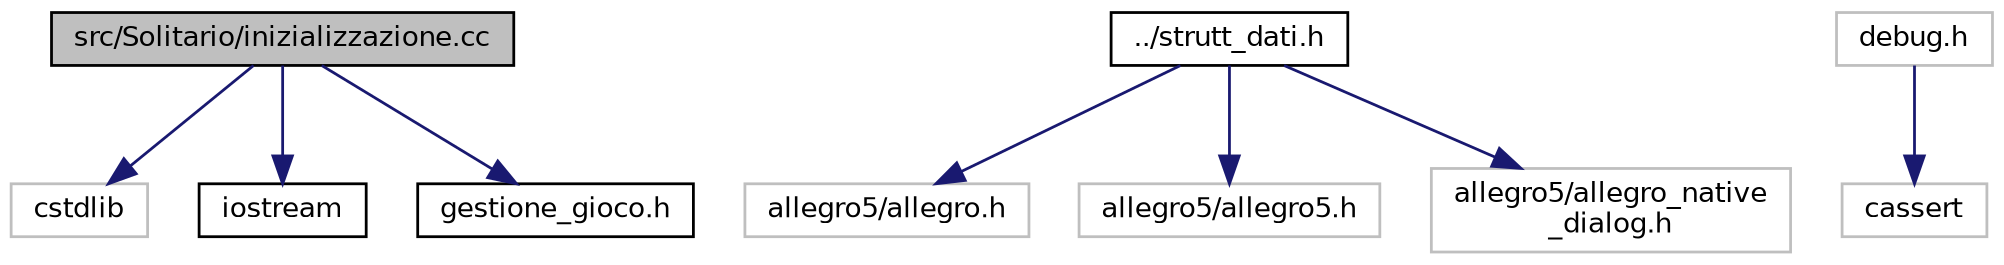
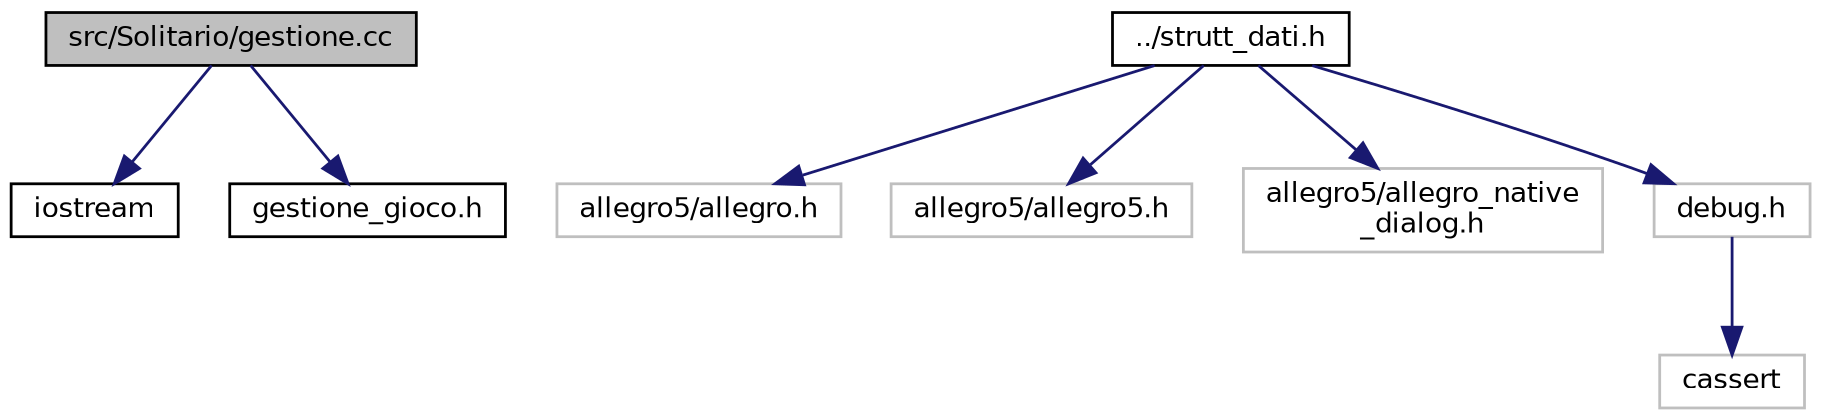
node "src/Solitario/inizializzazione.cc": label "src/Solitario/inizializzazione.cc" -> "src/Solitario/gestione.cc"
edge "../strutt_dati.h" -> "debug.h": added
node "cstdlib": removed
